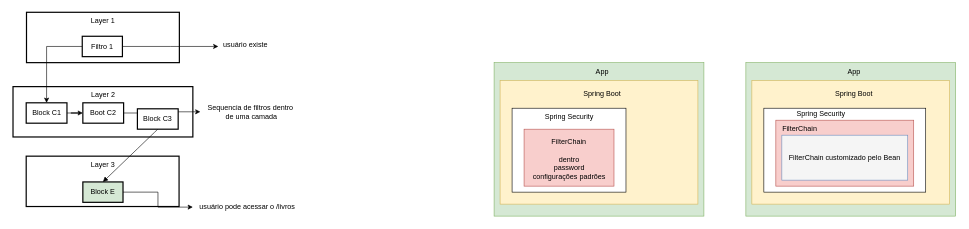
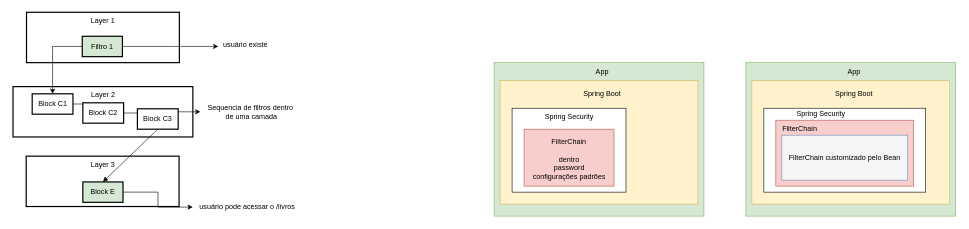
node "Filtro 1": fillcolor #ffffff -> #d5e8d4
node "Block C1": moved (46, 113) -> (52, 104)
node "Boot C2": label "Boot C2" -> "Block C2"
